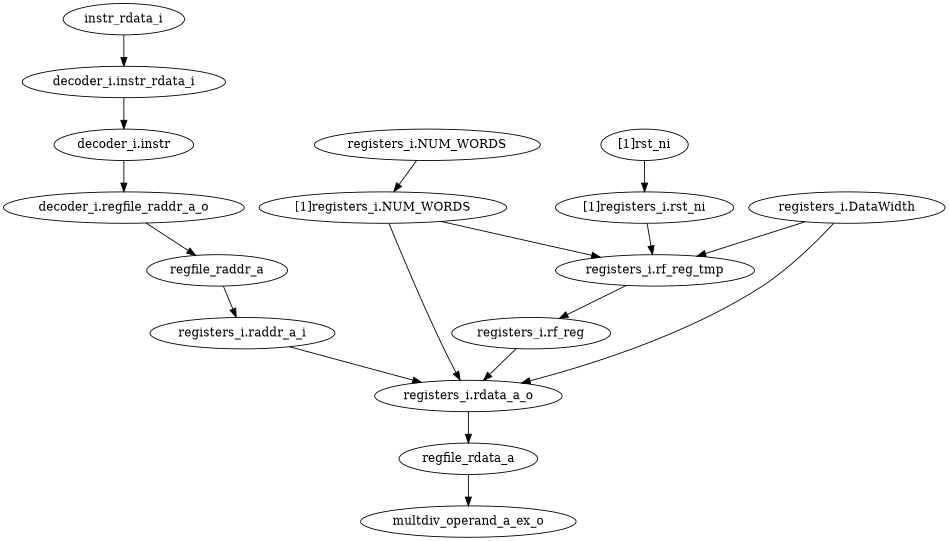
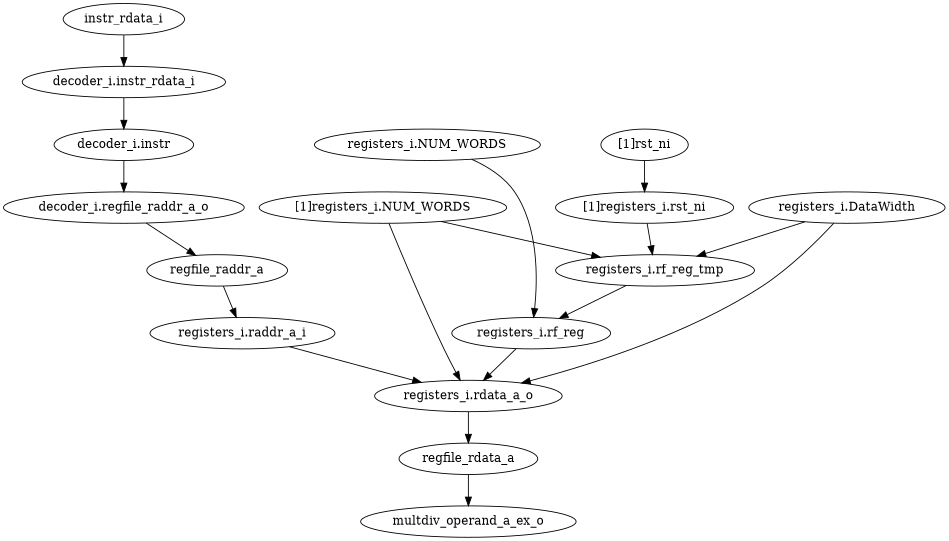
edge "registers_i.NUM_WORDS" -> "[1]registers_i.NUM_WORDS": now "registers_i.NUM_WORDS" -> "registers_i.rf_reg"
